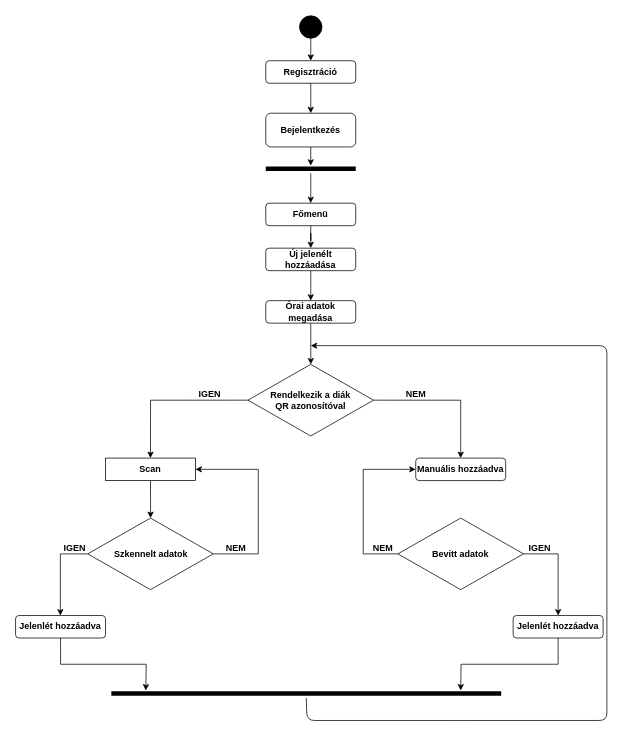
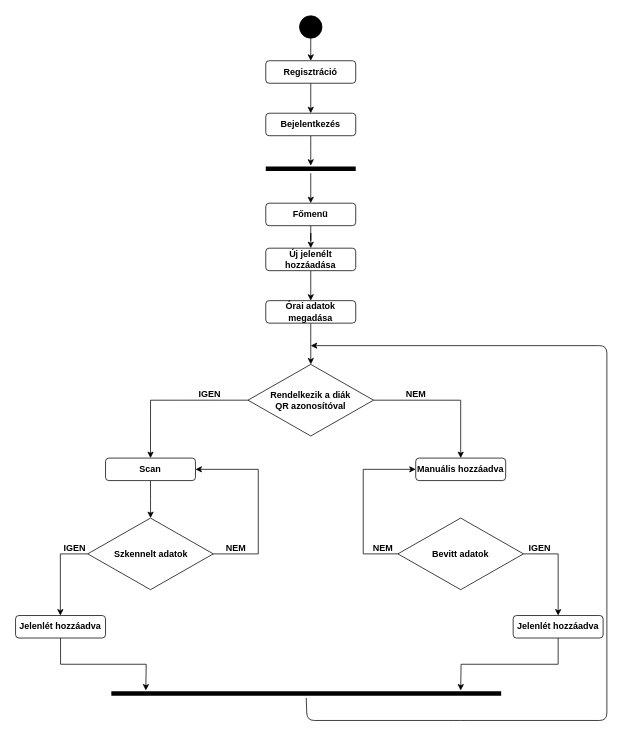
node "Bejelentkezés": size 90x34 -> 90x23
node "Scan": shape rectangle -> rounded rectangle
